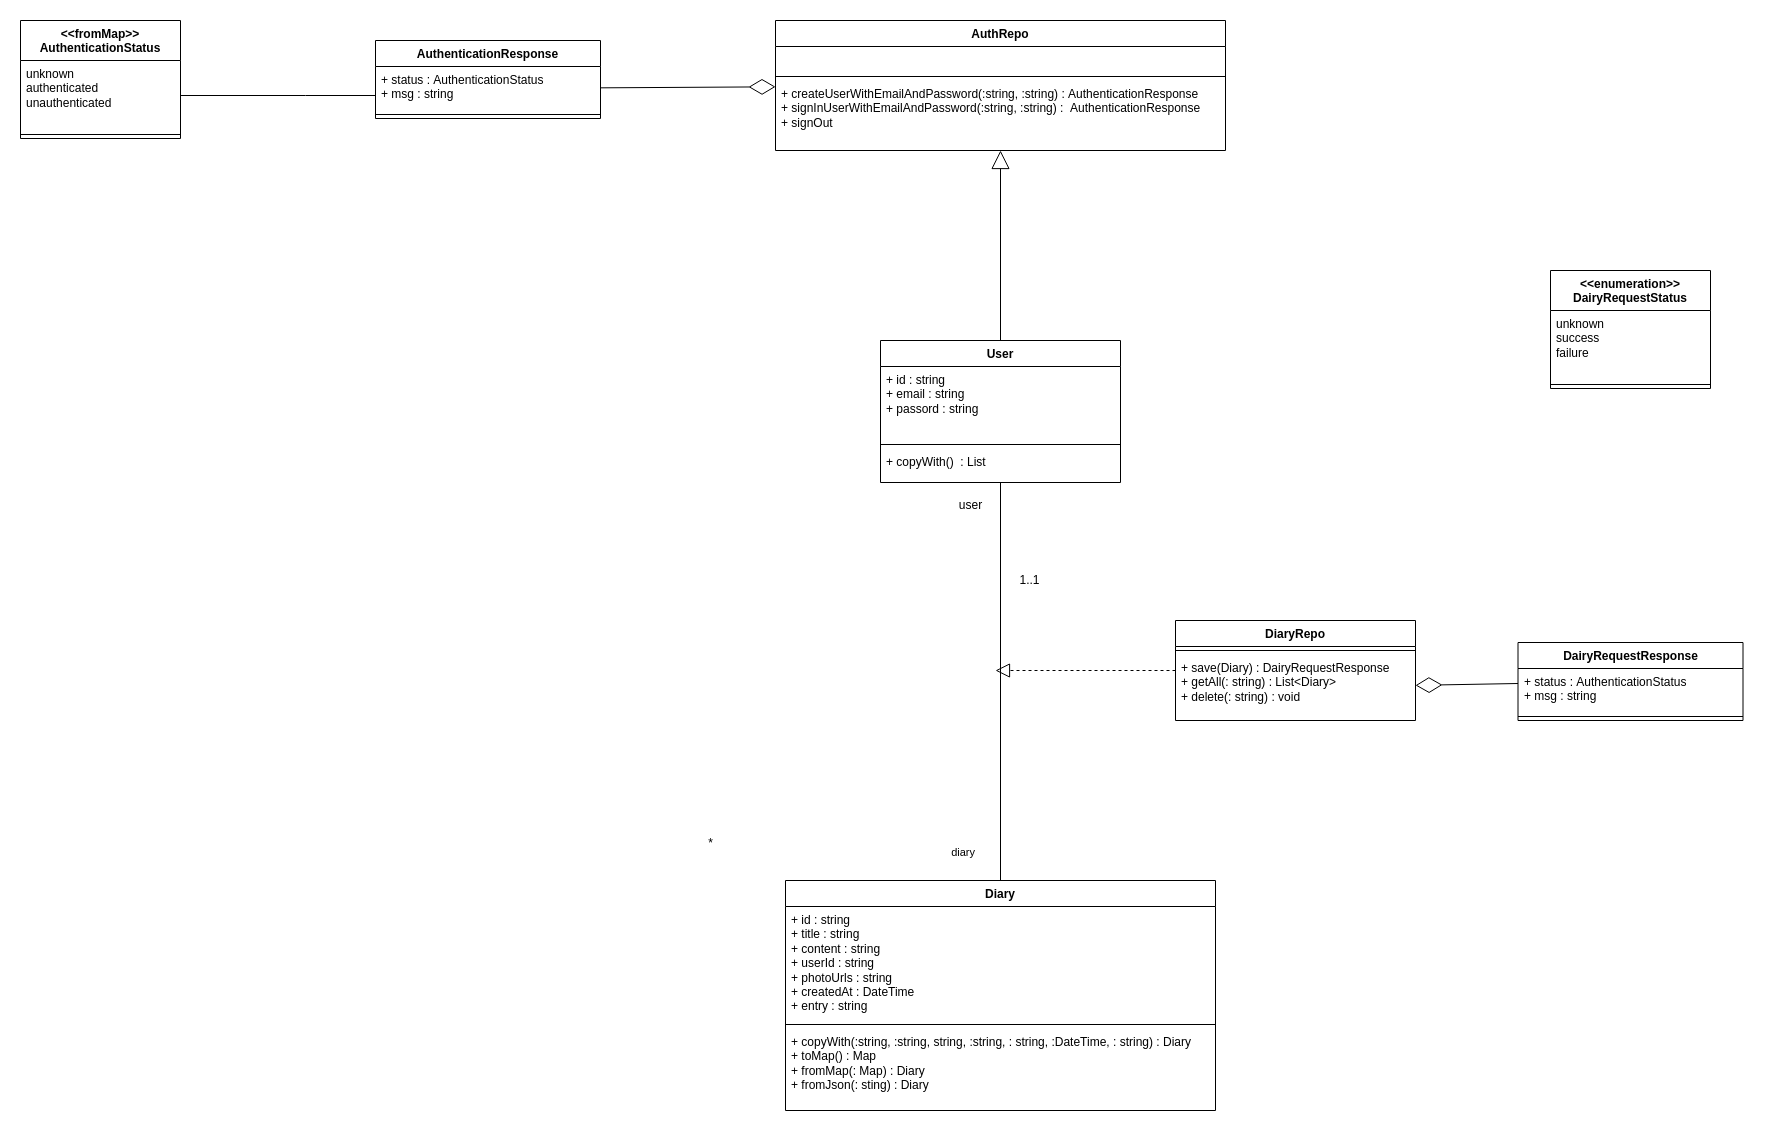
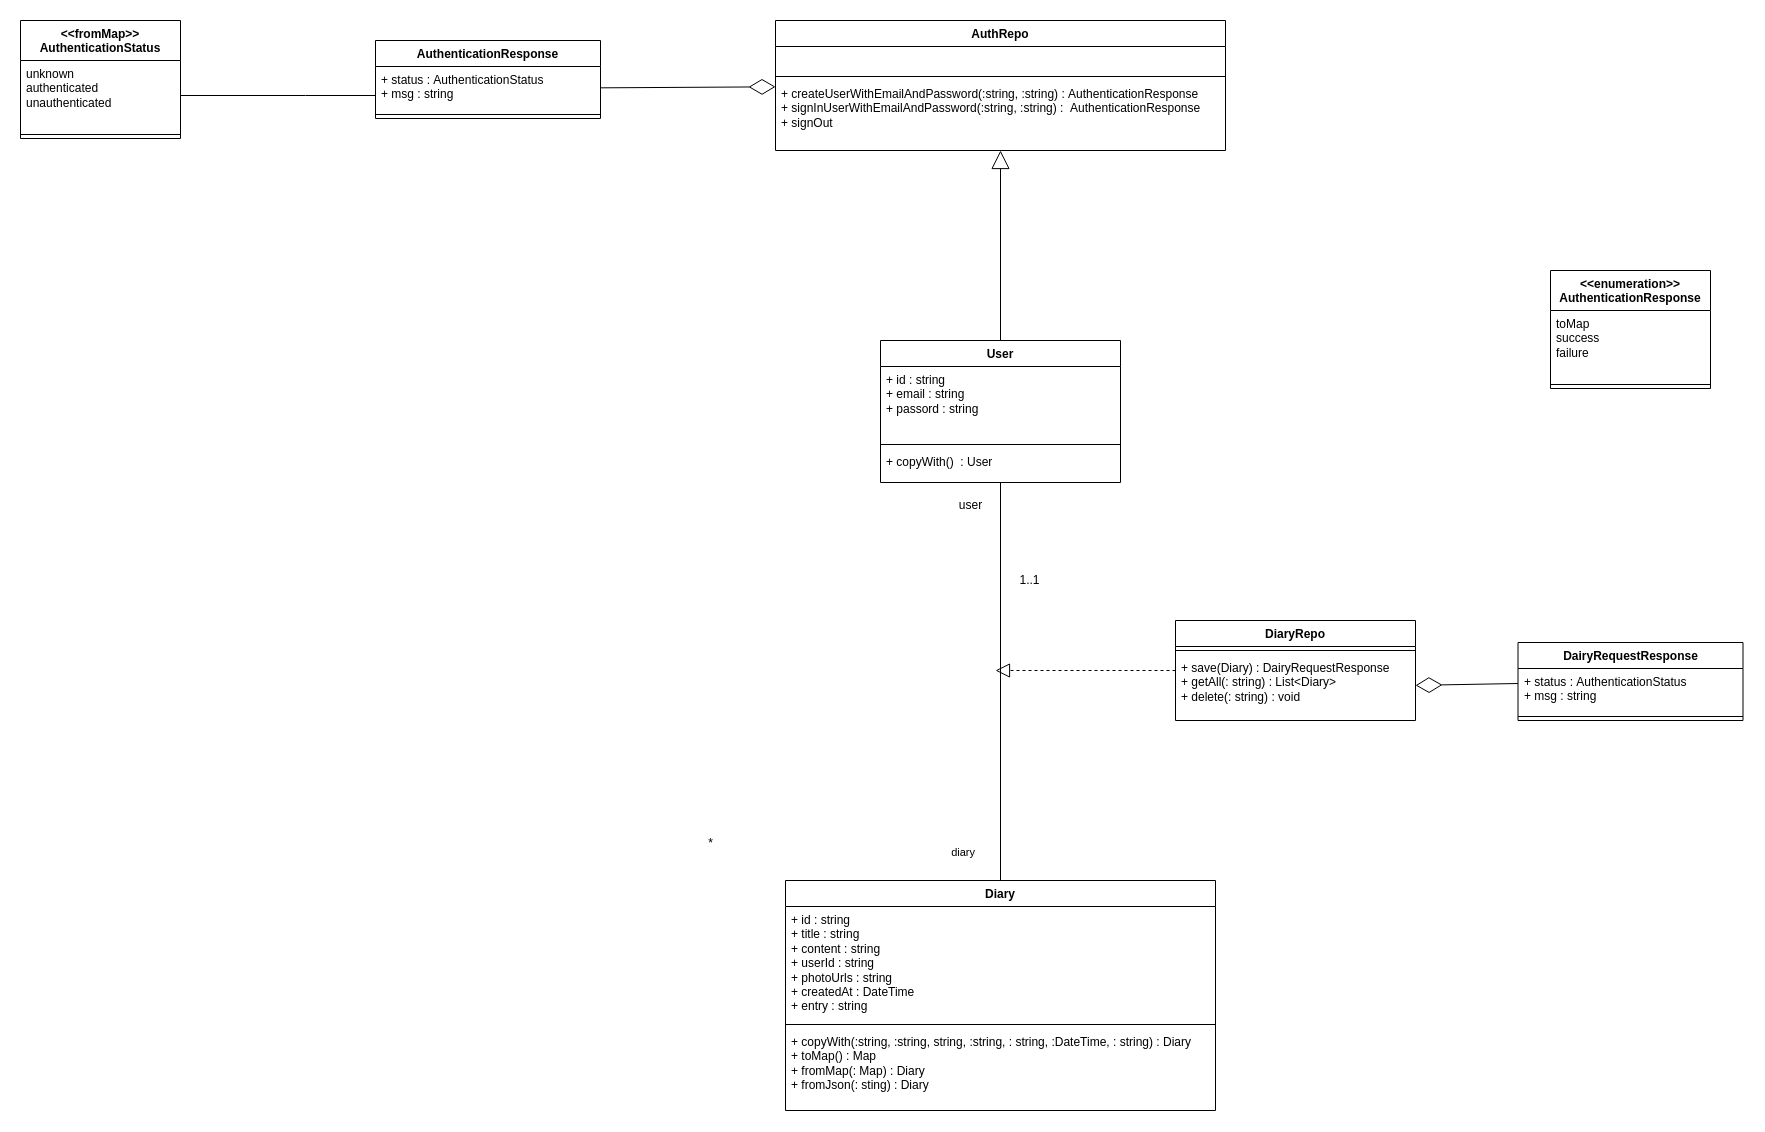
node "<<enumeration>> DairyRequestStatus": label "<<enumeration>> DairyRequestStatus" -> "<<enumeration>> AuthenticationResponse"
node "unknown success failure": label "unknown success failure" -> "toMap success failure"
node "+ copyWith() : List": label "+ copyWith() : List" -> "+ copyWith() : User"
